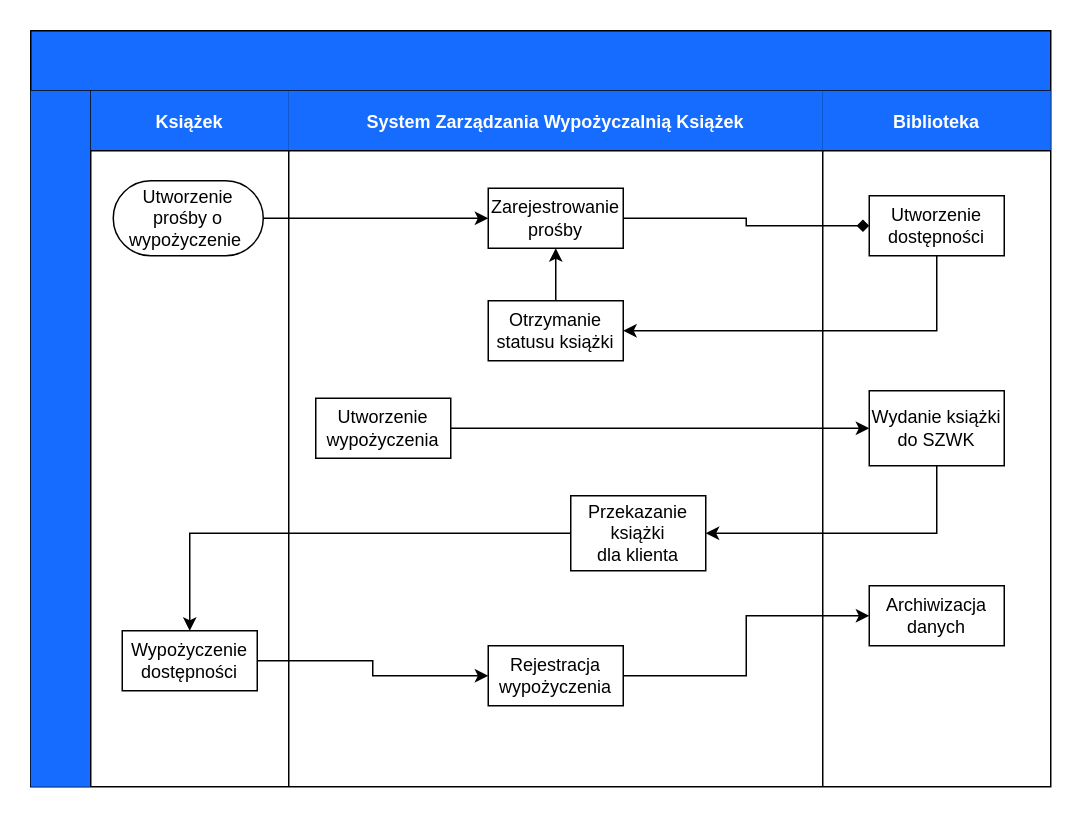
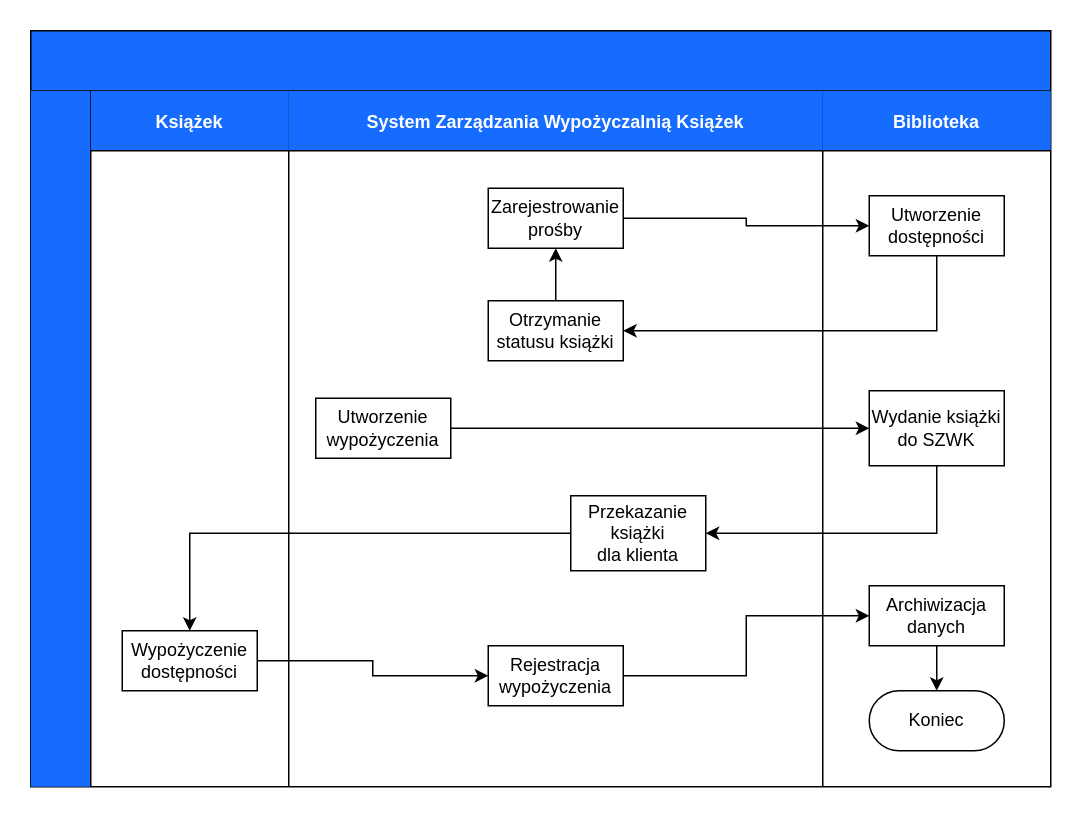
node "Utworzenie prośby o wypożyczenie": removed
edge "Utworzenie prośby o wypożyczenie" -> "Zarejestrowanie prośby": removed
edge "Zarejestrowanie prośby" -> "Utworzenie dostępności": arrowhead diamond -> classic
edge "Archiwizacja danych" -> "Koniec": added
node "Koniec": added
